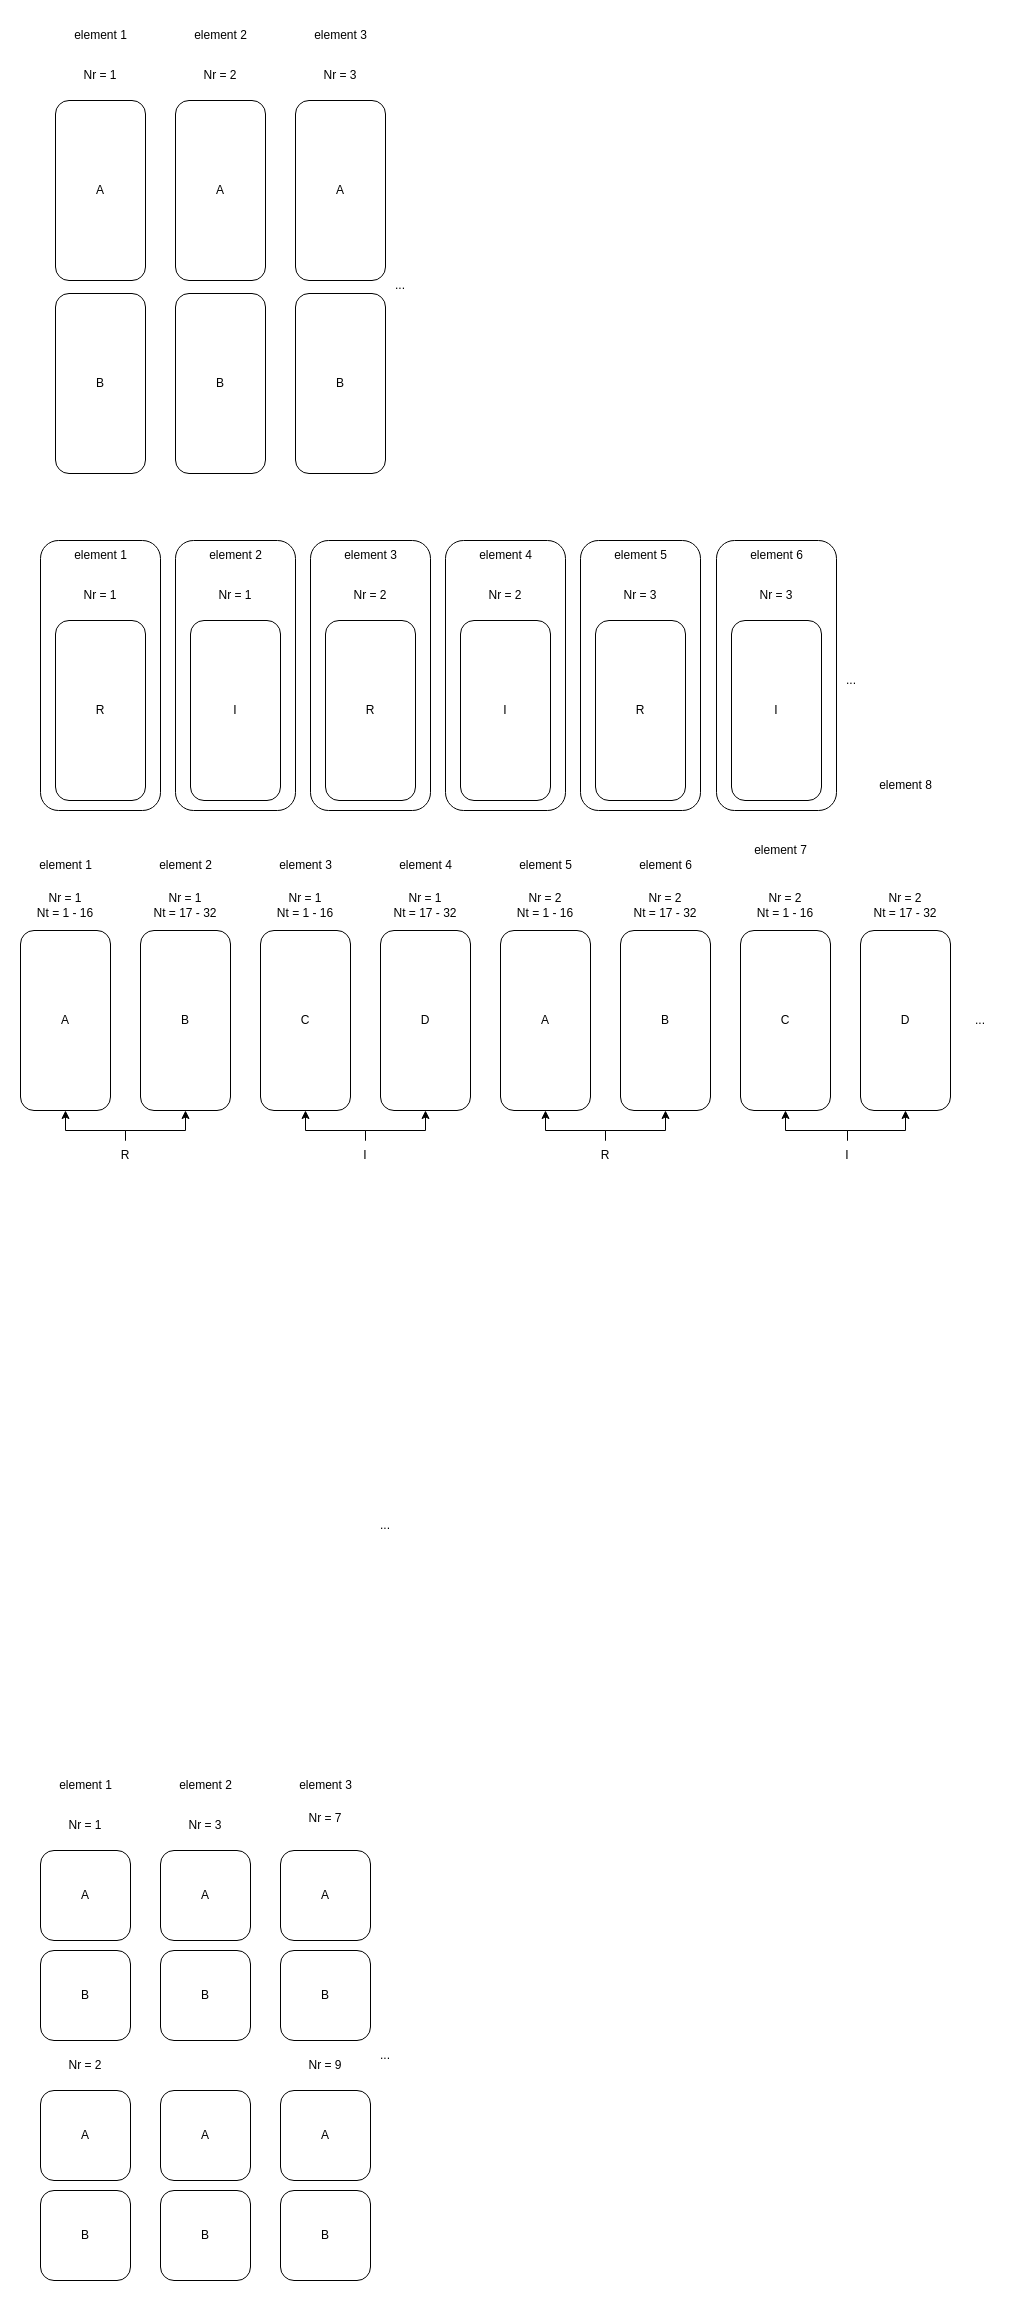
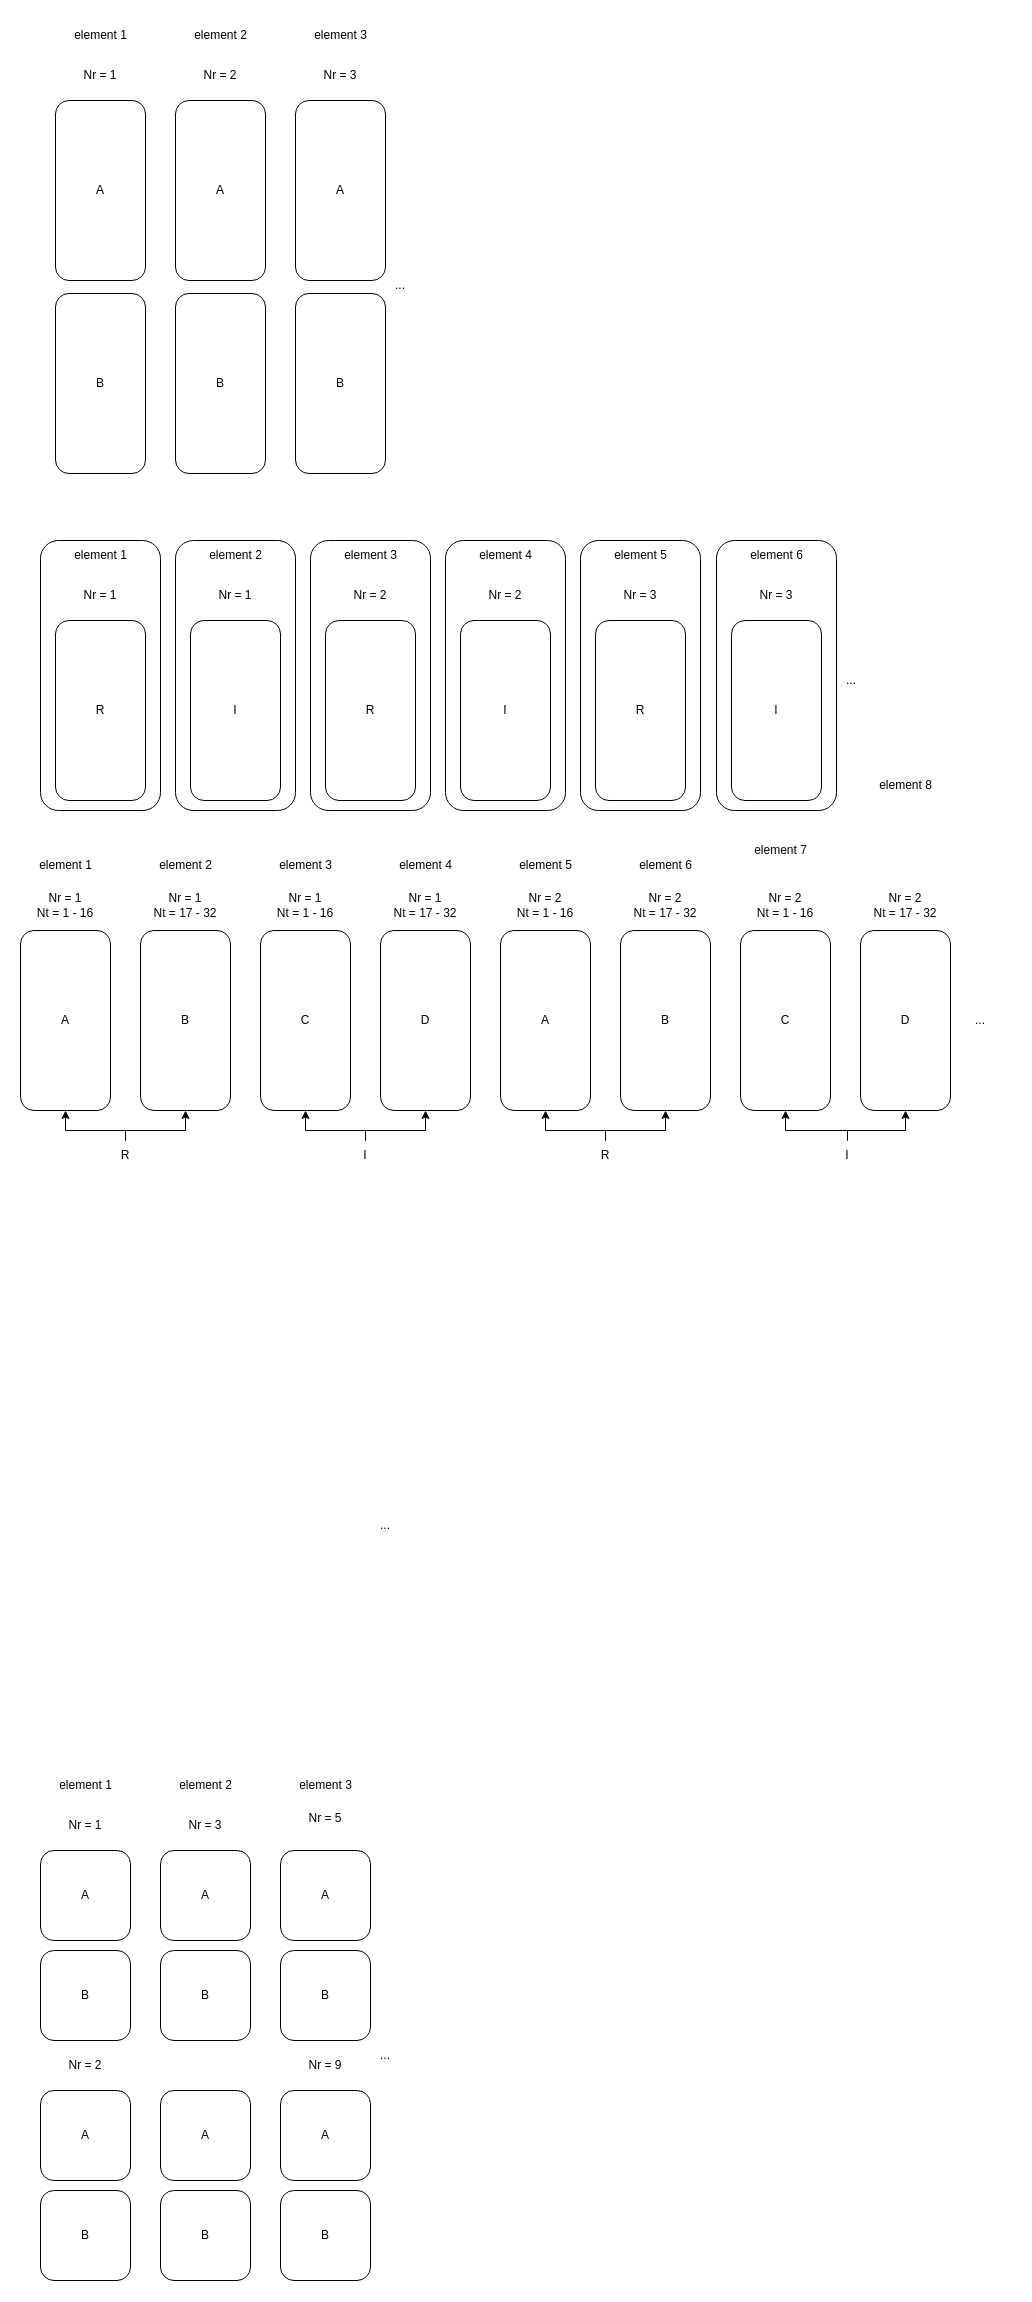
node "Nr = 7": label "Nr = 7" -> "Nr = 5"
